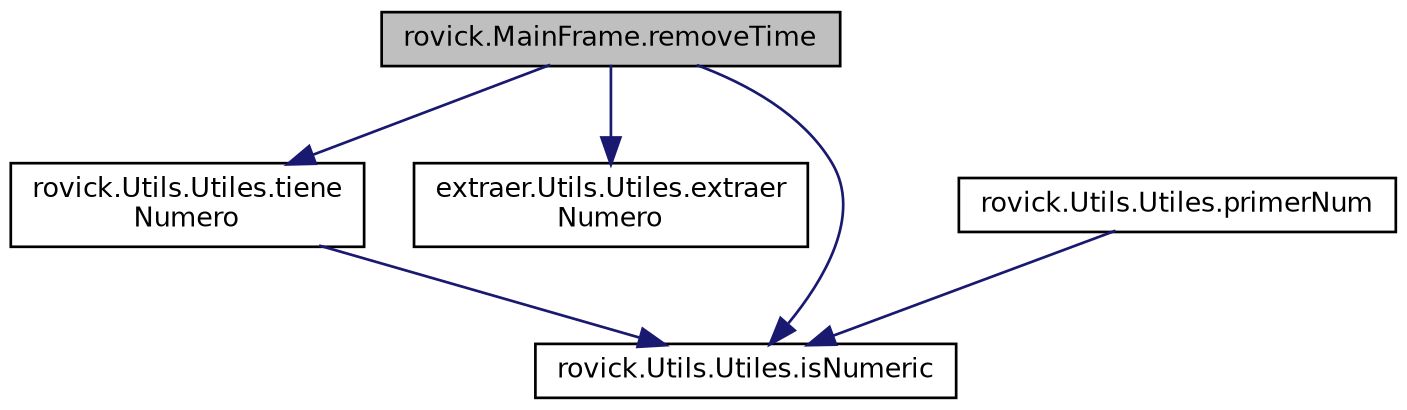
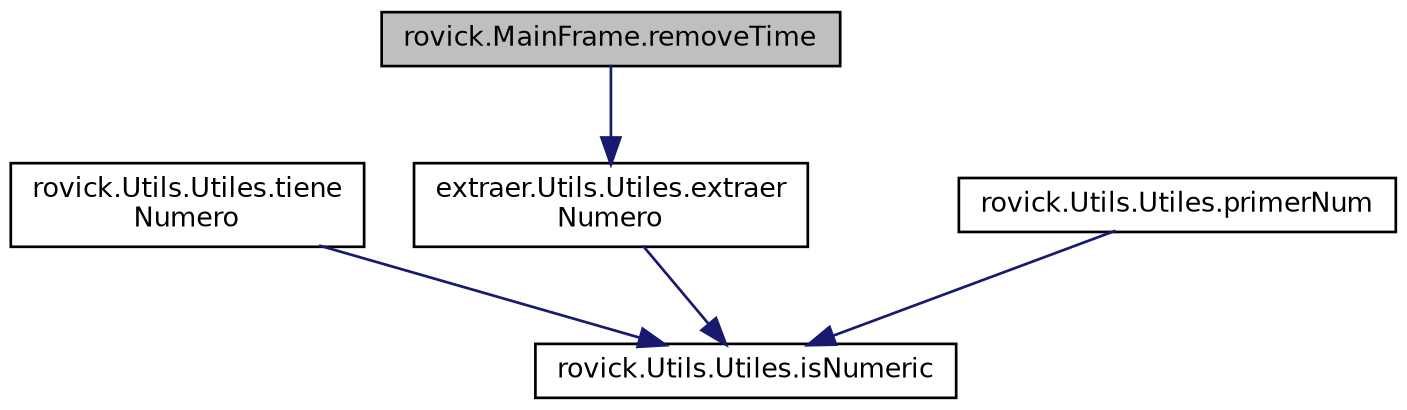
edge "rovick.MainFrame.removeTime" -> "rovick.Utils.Utiles.tiene Numero": removed
edge "rovick.MainFrame.removeTime" -> "rovick.Utils.Utiles.isNumeric": now "extraer.Utils.Utiles.extraer Numero" -> "rovick.Utils.Utiles.isNumeric"
